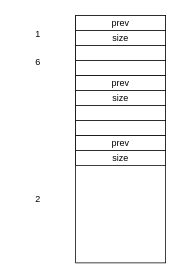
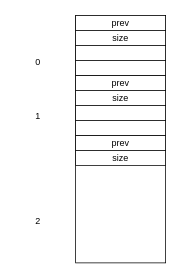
node "1": moved (38, 34) -> (38, 117)
node "6": label "6" -> "0"
node "2": moved (38, 199) -> (38, 222)
